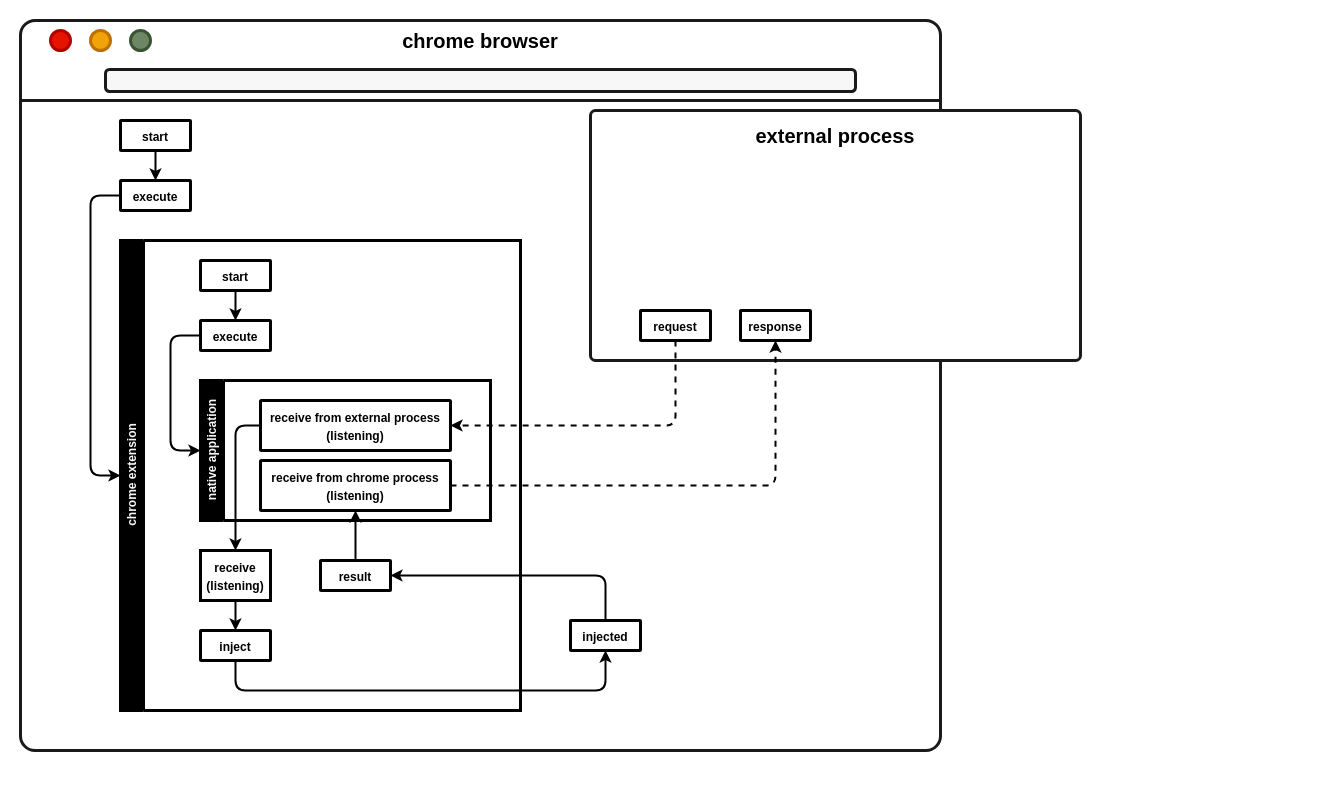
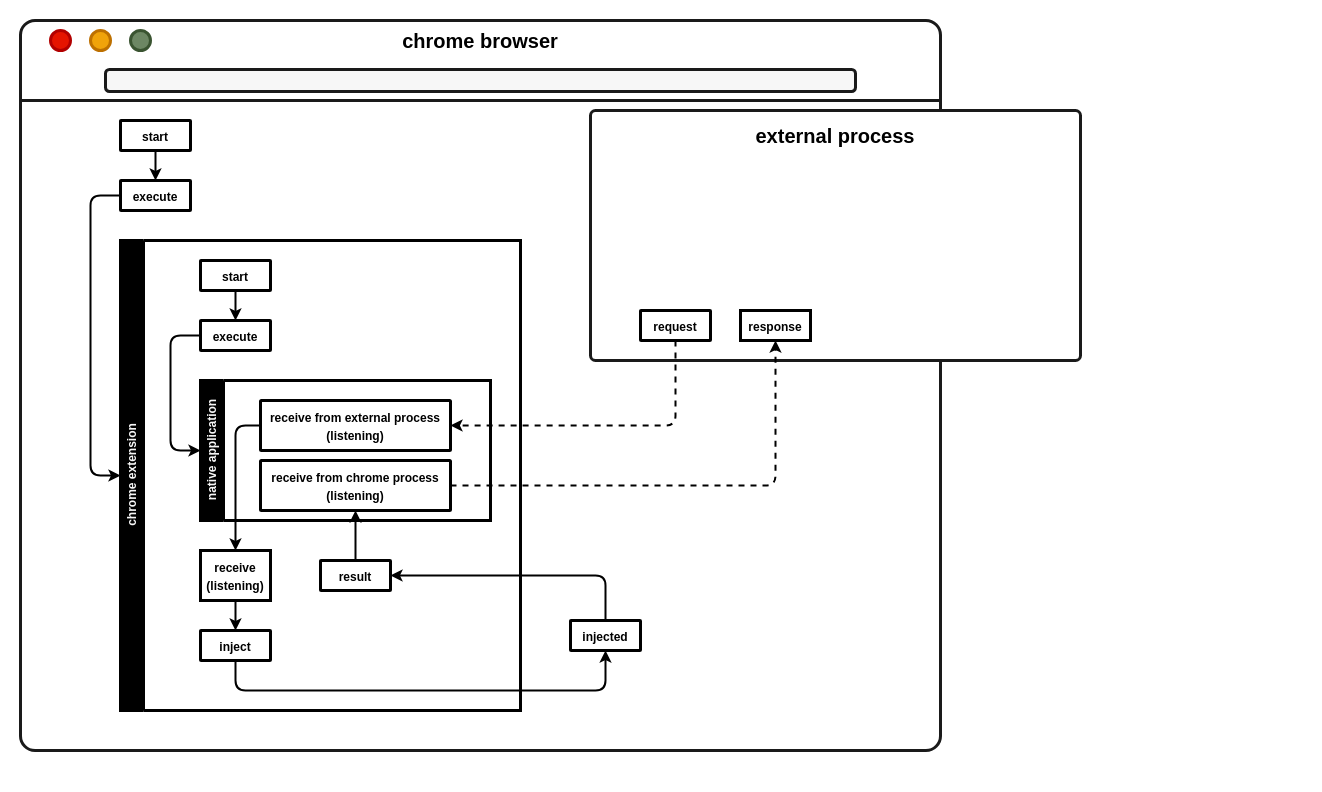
node "response": shape rounded rectangle -> rectangle
